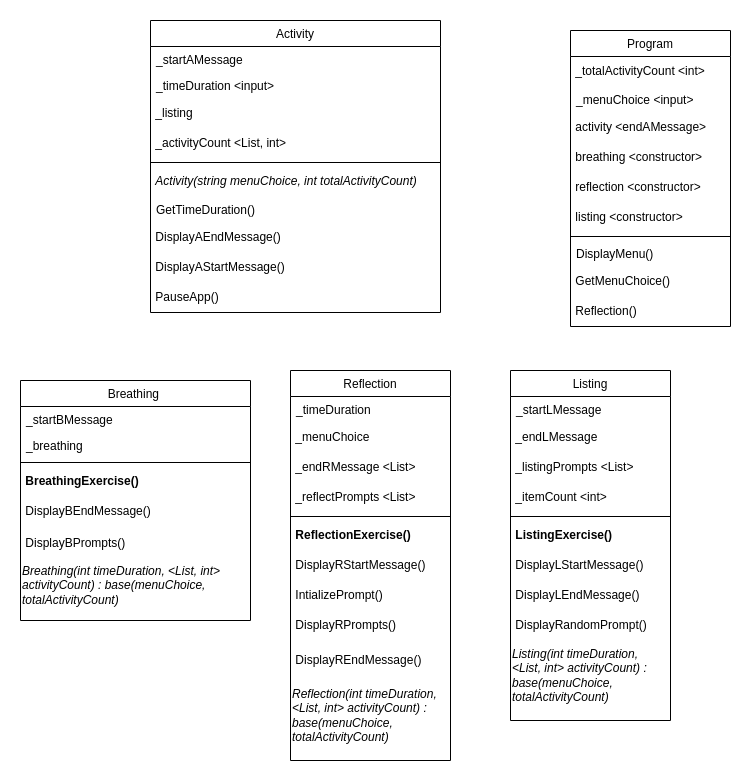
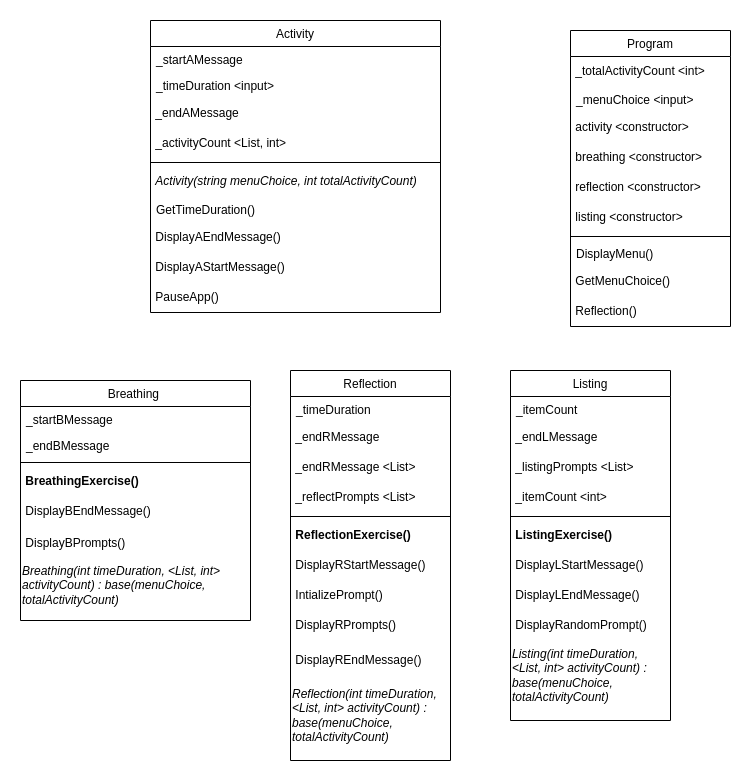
node "_listing": label "_listing" -> "_endAMessage"
node "activity <endAMessage>": label "activity <endAMessage>" -> "activity <constructor>"
node "_startLMessage": label "_startLMessage" -> "_itemCount"
node "_menuChoice": label "_menuChoice" -> "_endRMessage"
node "_breathing": label "_breathing" -> "_endBMessage"
